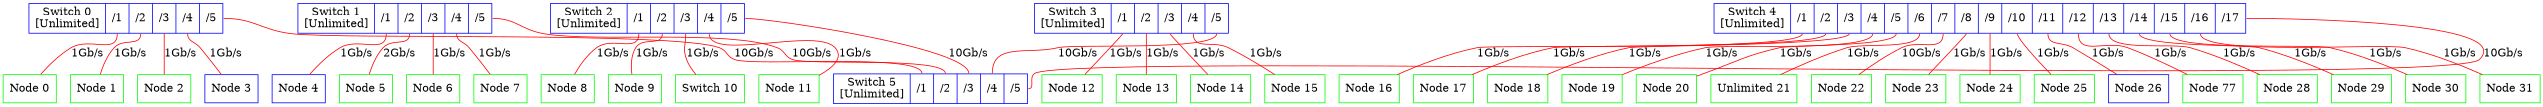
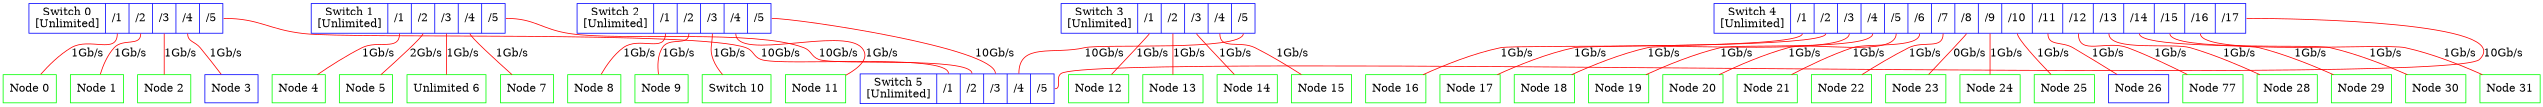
edge "Switch 4" -- "Node 22": label "10Gb/s" -> "1Gb/s"
edge "Switch 4" -- "Node 23": label "1Gb/s" -> "0Gb/s"
node "Node 4": color blue -> green
node "Node 6": label "Node 6" -> "Unlimited 6"
node "Unlimited 21": label "Unlimited 21" -> "Node 21"
